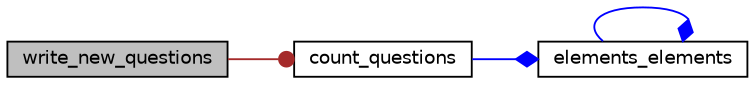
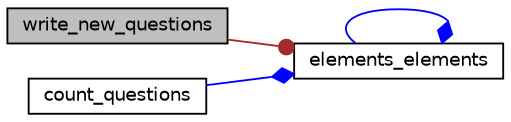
edge "write_new_questions" -> "count_questions": now "write_new_questions" -> "elements_elements"
